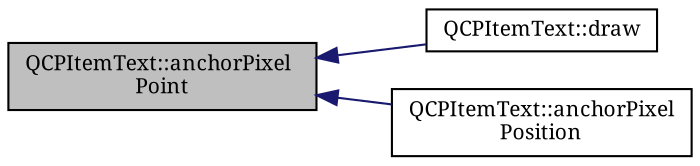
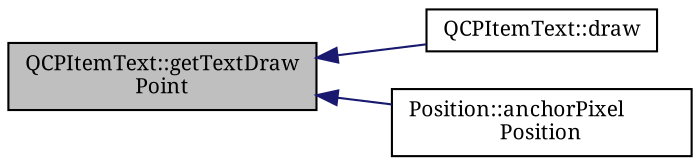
node "QCPItemText::anchorPixel Point": label "QCPItemText::anchorPixel Point" -> "QCPItemText::getTextDraw Point"
node "QCPItemText::anchorPixel Position": label "QCPItemText::anchorPixel Position" -> "Position::anchorPixel Position"
